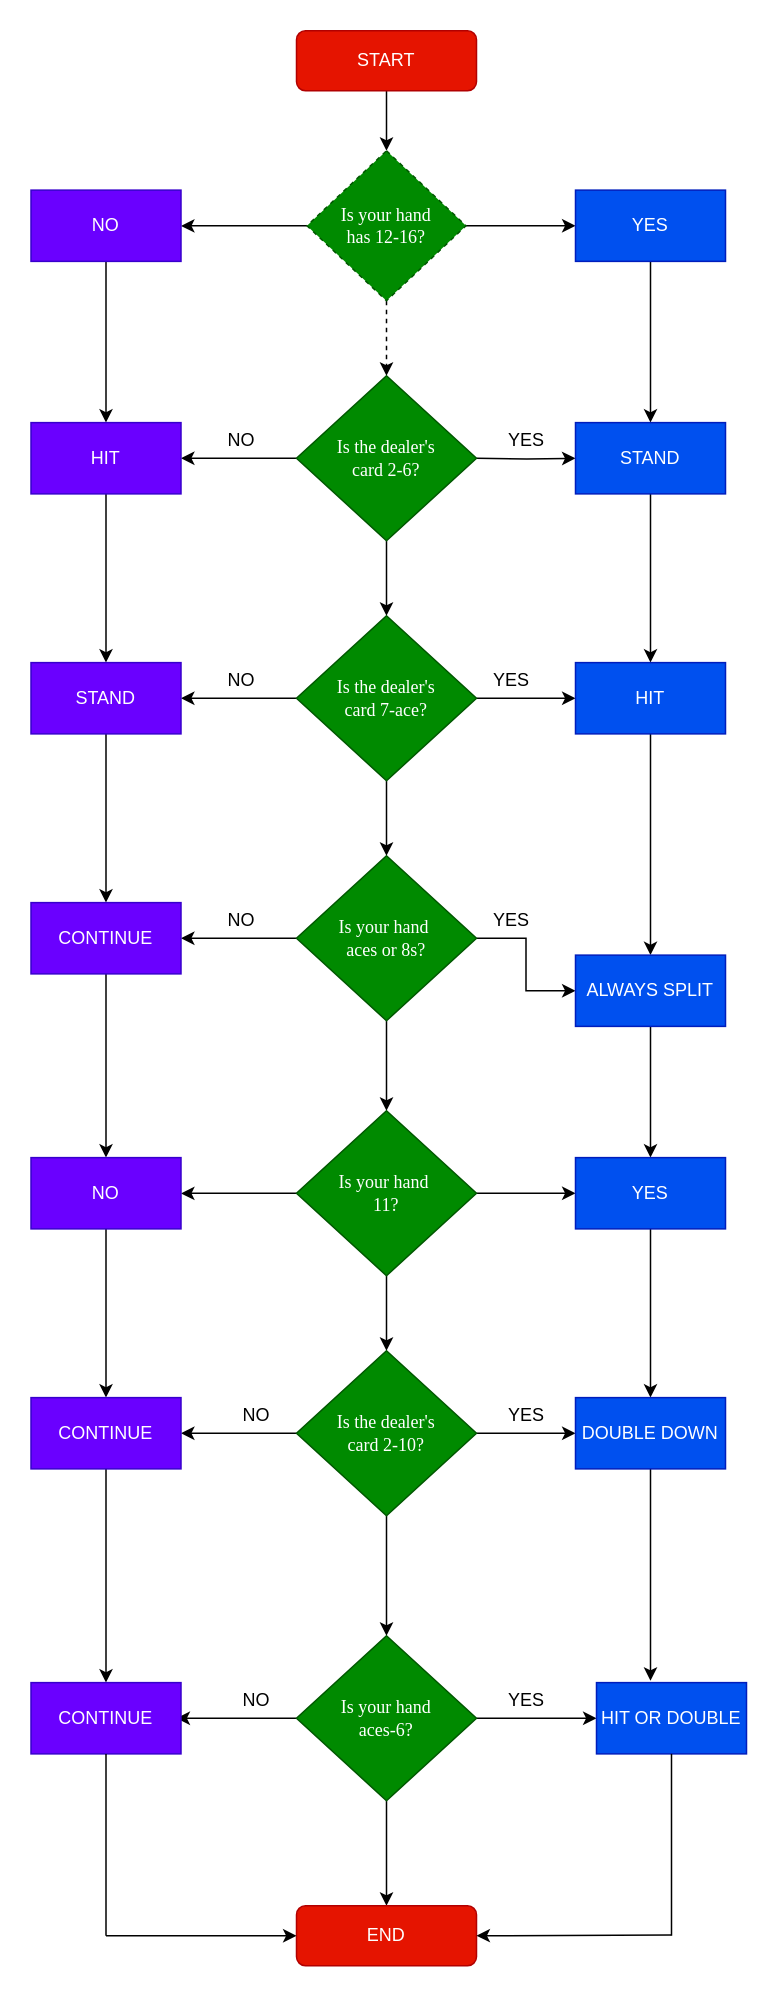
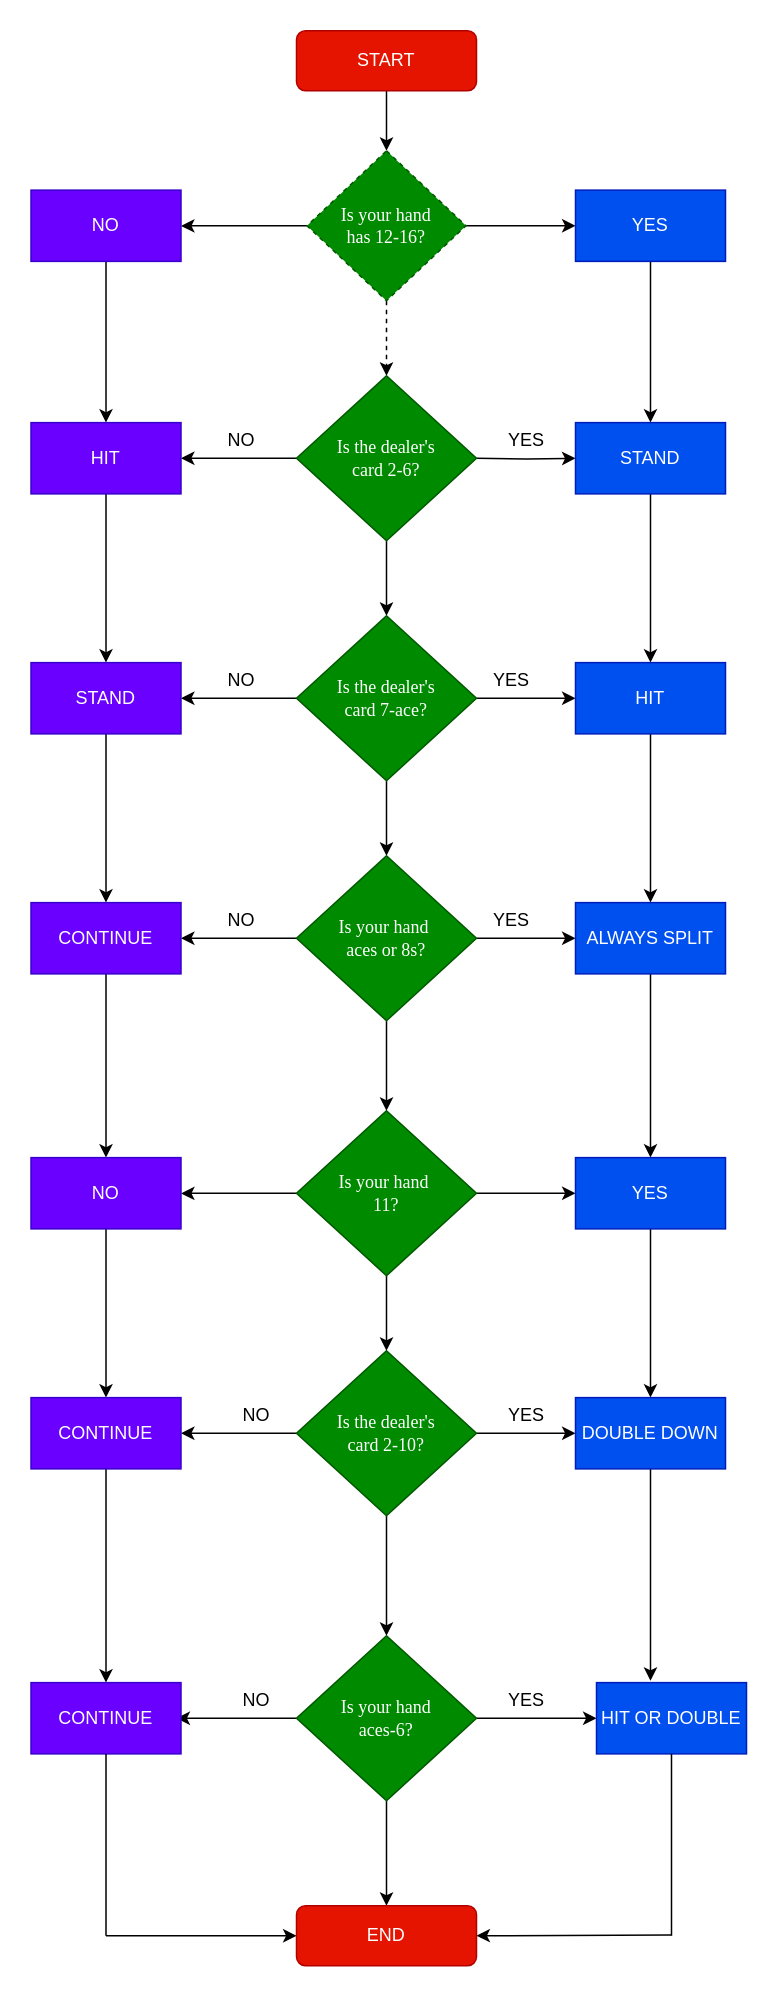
node "ALWAYS SPLIT": moved (650, 991) -> (650, 938)
